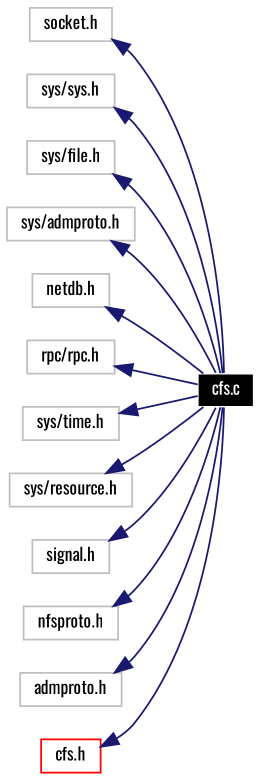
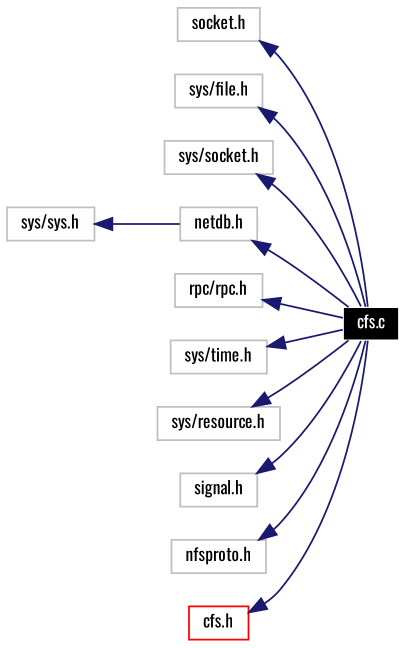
node "sys/admproto.h": label "sys/admproto.h" -> "sys/socket.h"
edge "cfs.c" -> "sys/sys.h": now "netdb.h" -> "sys/sys.h"
node "admproto.h": removed
